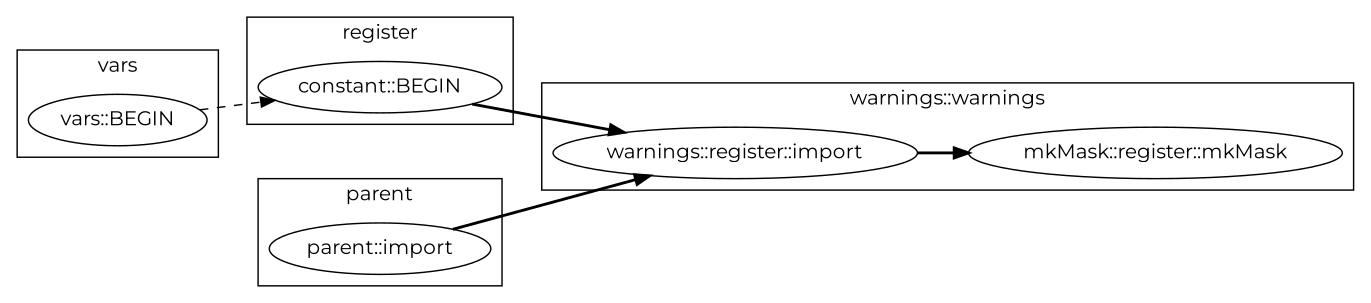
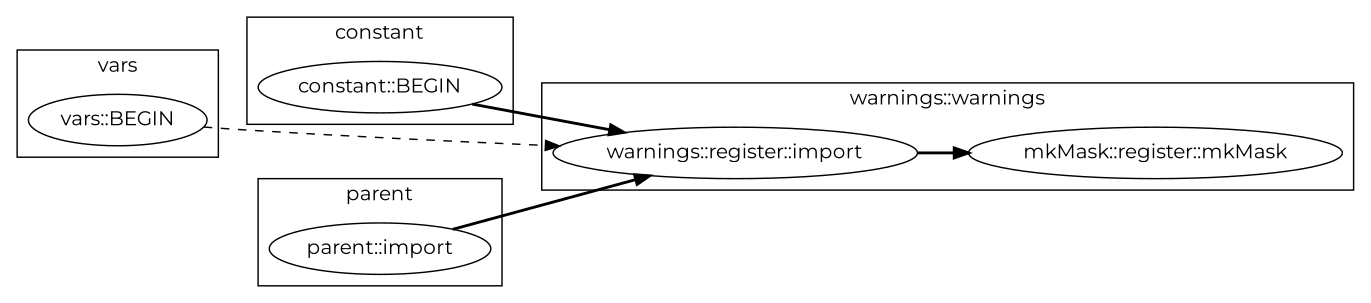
cluster "register": label "register" -> "constant"
edge "vars::BEGIN" -> "constant::BEGIN": now "vars::BEGIN" -> "warnings::register::import"
